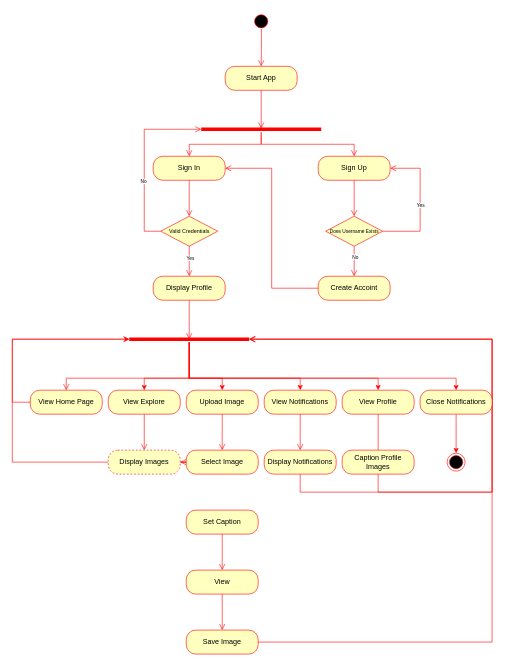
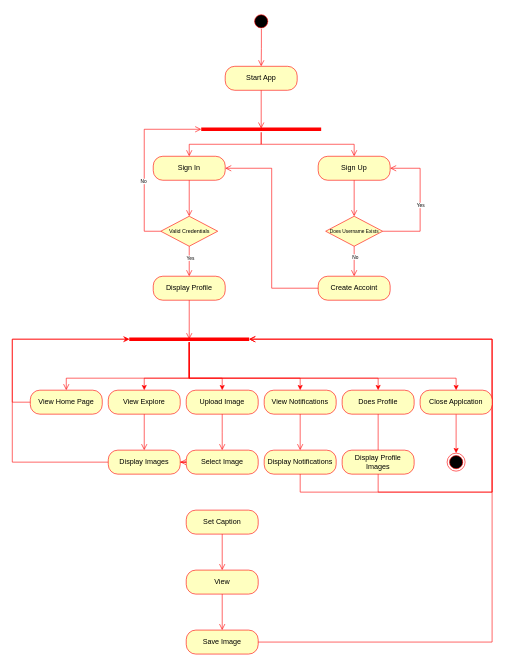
node "View Profile": label "View Profile" -> "Does Profile"
node "Close Notifications": label "Close Notifications" -> "Close Applcation"
node "Display Images": style dashed -> solid
node "Caption Profile Images": label "Caption Profile Images" -> "Display Profile Images"
